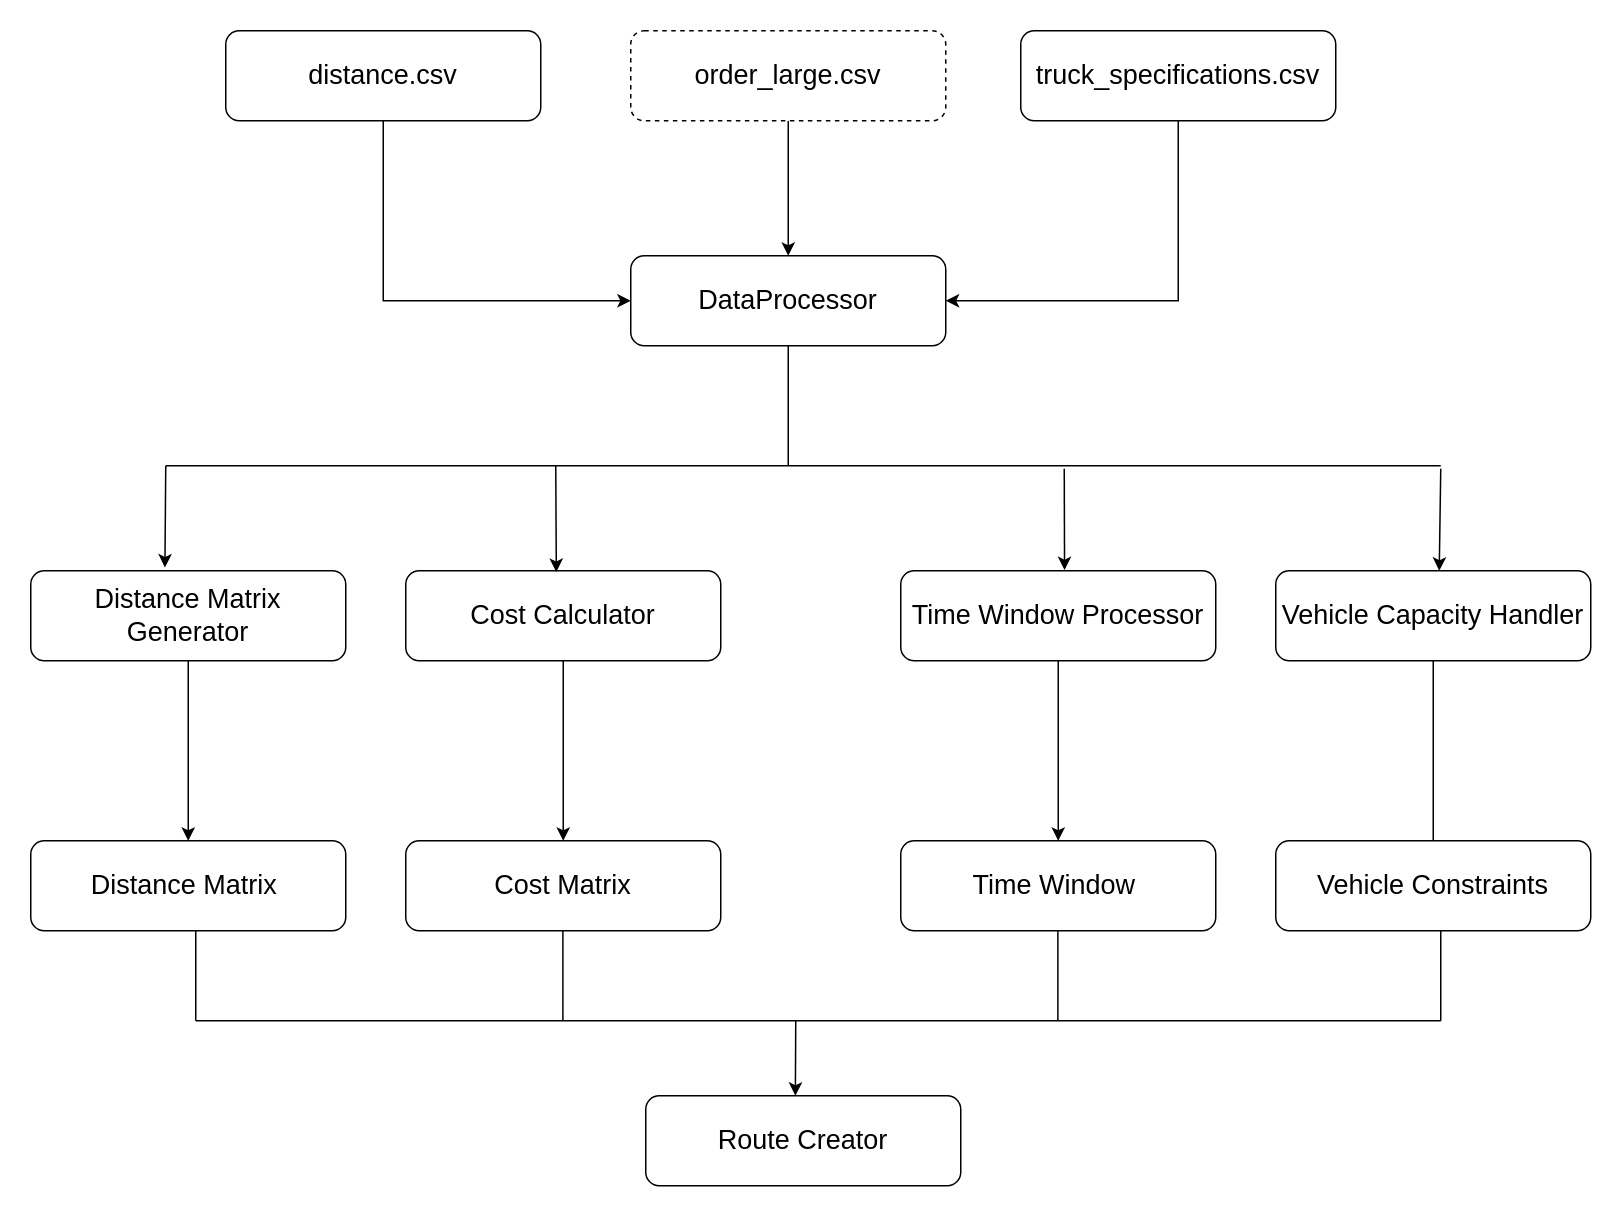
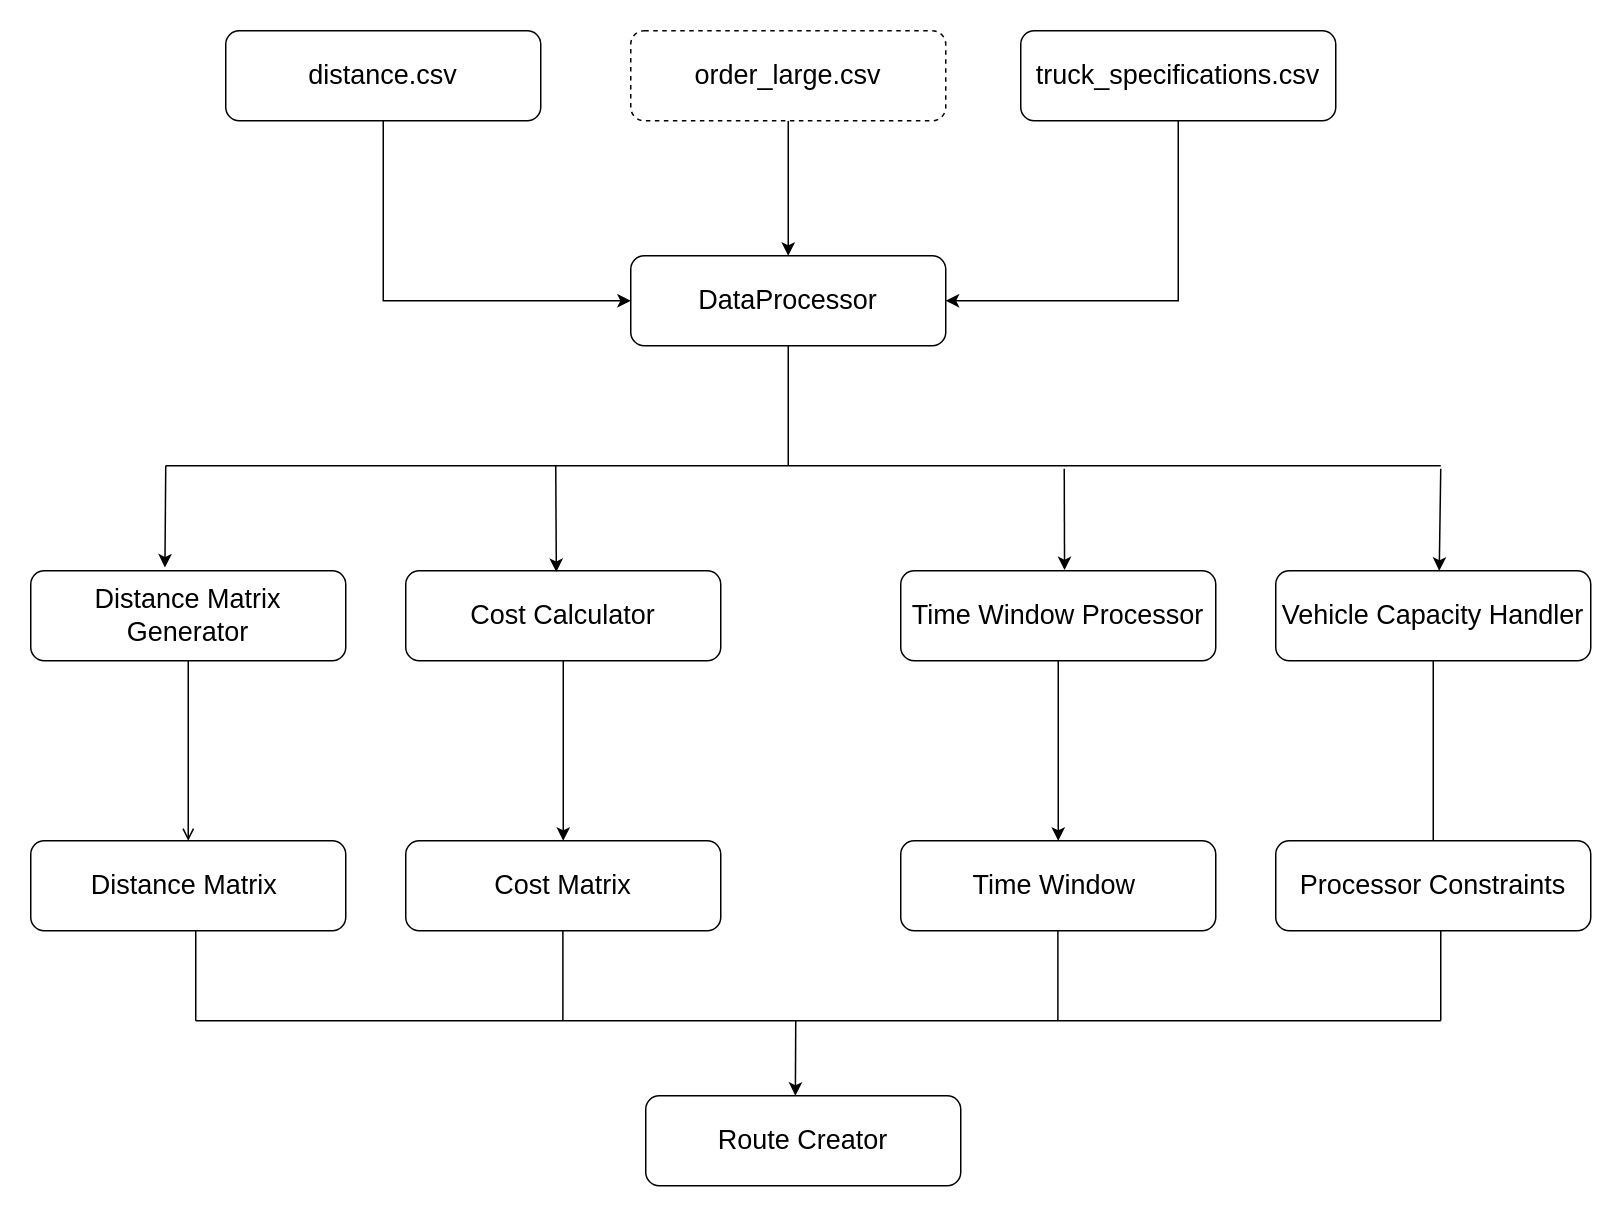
edge "Distance Matrix Generator" -> "Distance Matrix": arrowhead classic -> open
node "Vehicle Constraints": label "Vehicle Constraints" -> "Processor Constraints"
